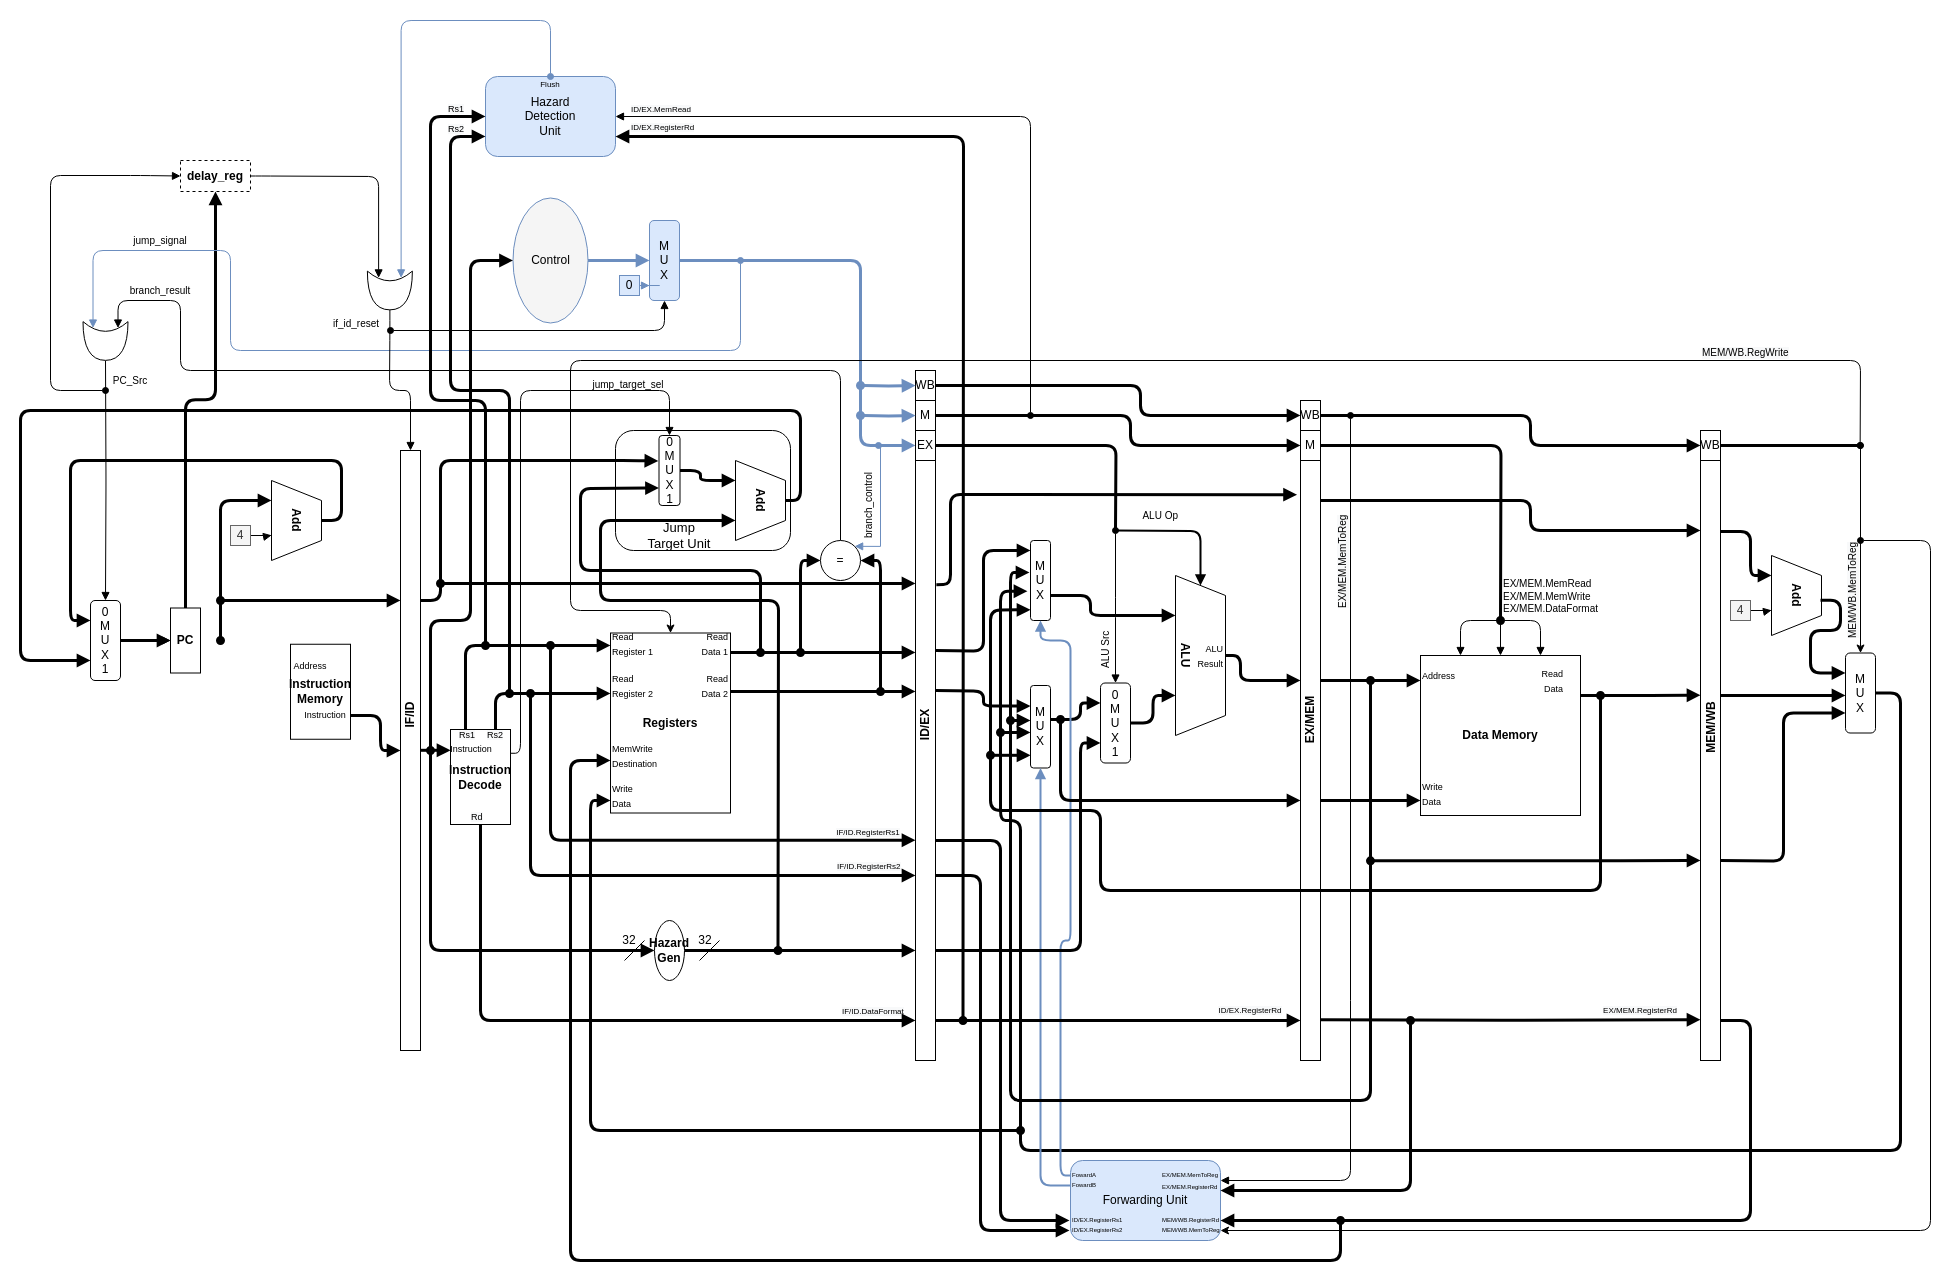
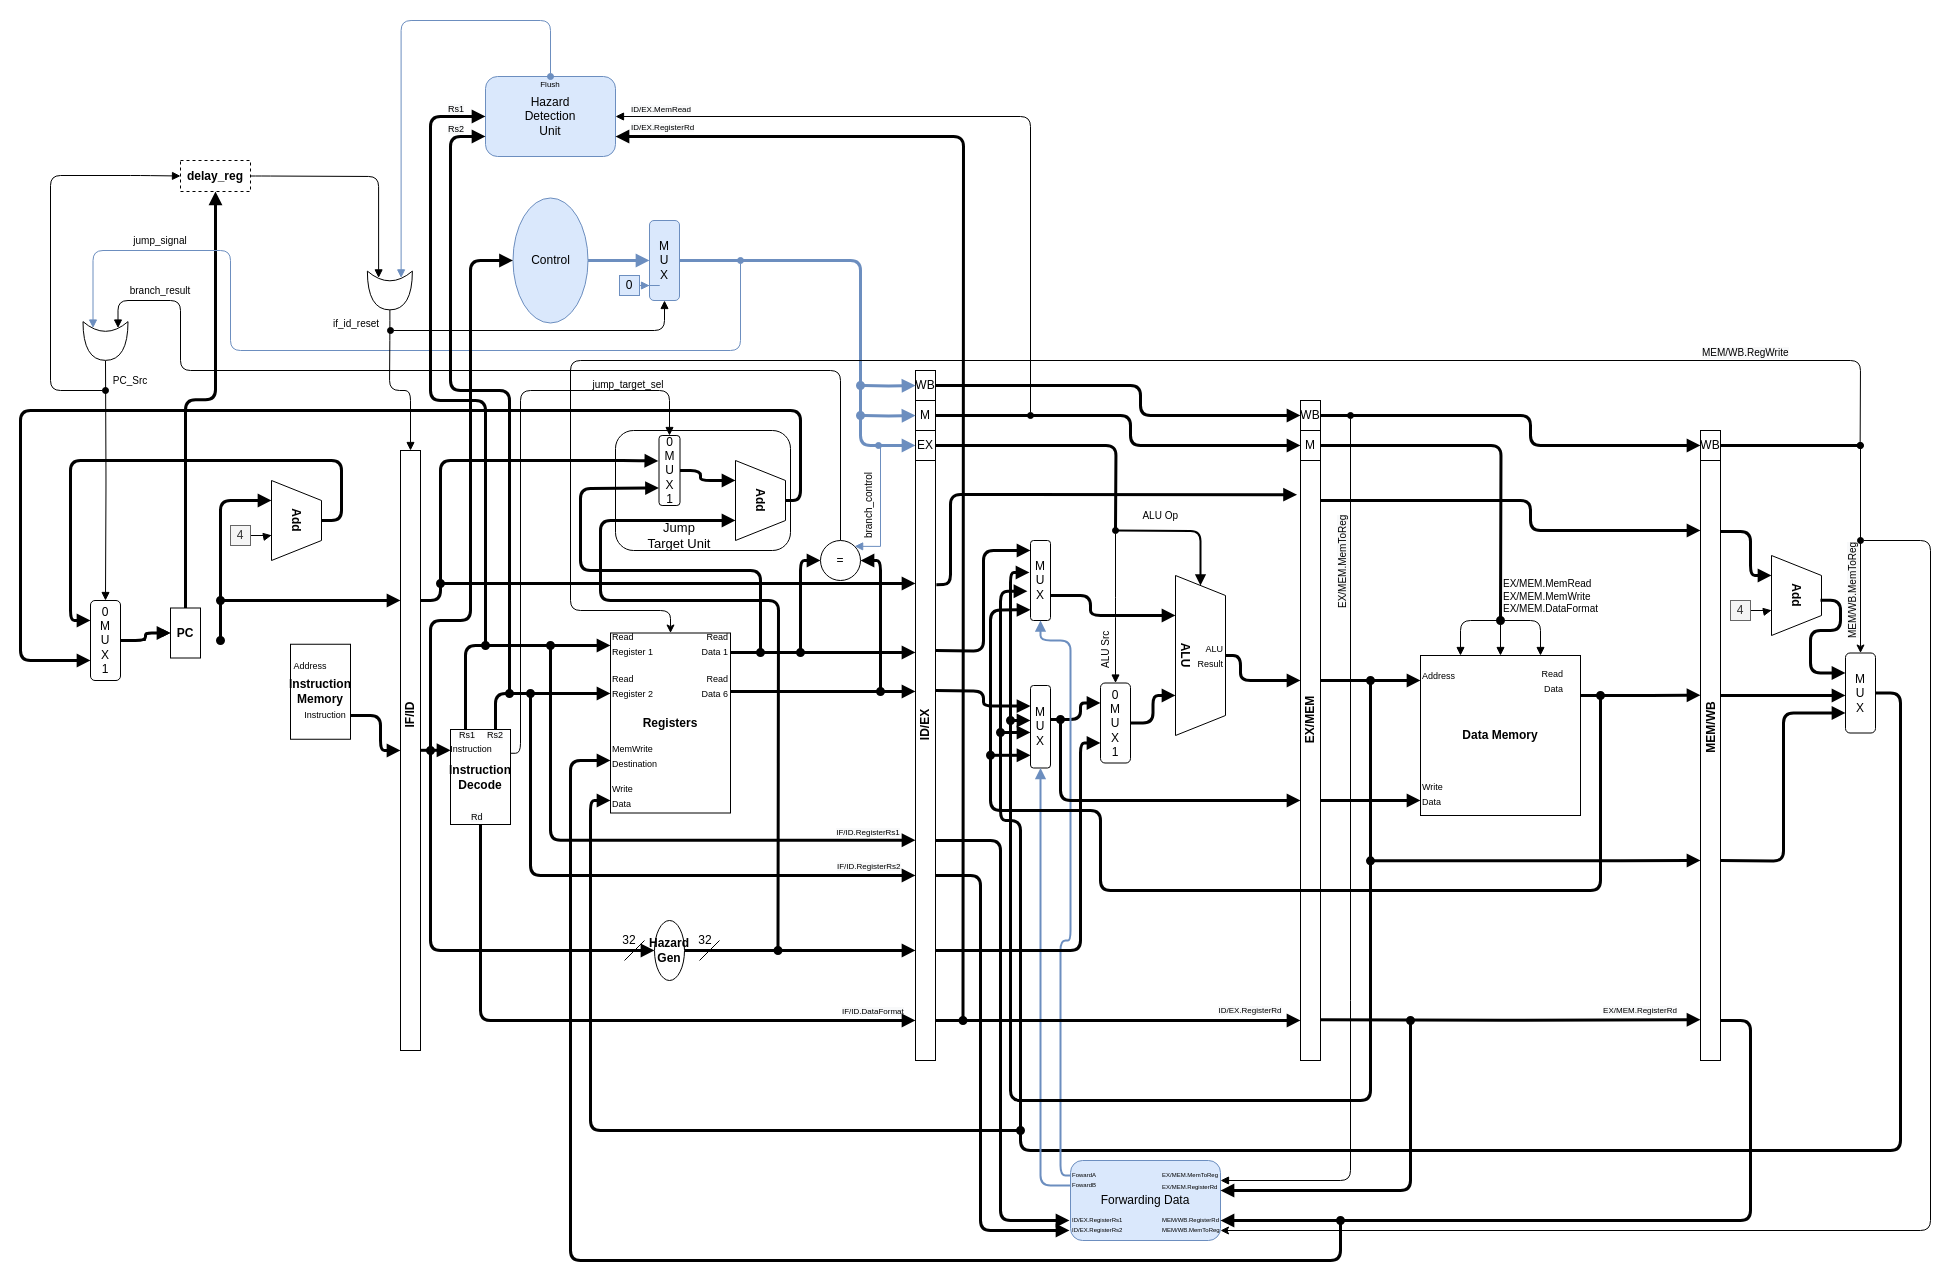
node "Control": fillcolor #f5f5f5 -> #dae8fc
node "PC": size 30x65 -> 30x50
node "Read Data 2": label "Read Data 2" -> "Read Data 6"
node "Forwarding Unit": label "Forwarding Unit" -> "Forwarding Data"
